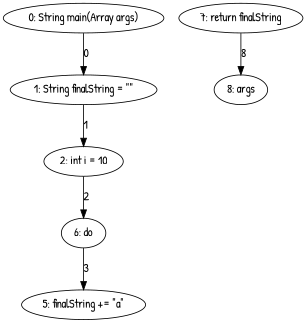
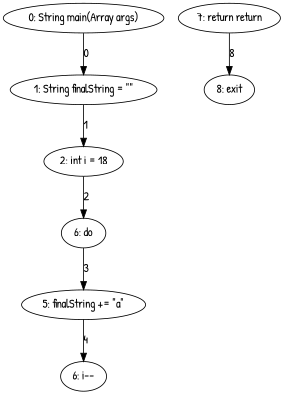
node "7: return finalString": label "7: return finalString" -> "7: return return"
node "8: args": label "8: args" -> "8: exit"
node "2: int i = 10": label "2: int i = 10" -> "2: int i = 18"
node "6: i--": added
